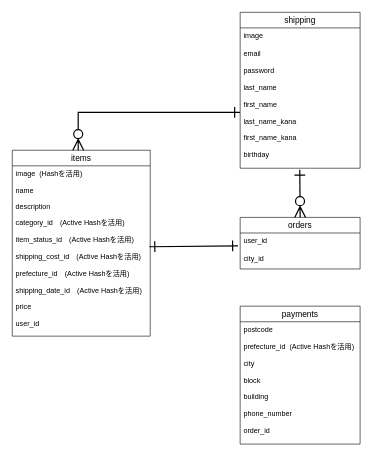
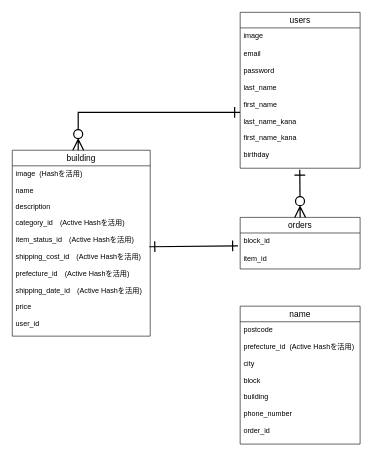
node "shipping": label "shipping" -> "users"
node "items": label "items" -> "building"
node "user_id": label "user_id" -> "block_id"
node "city_id": label "city_id" -> "item_id"
node "payments": label "payments" -> "name"
